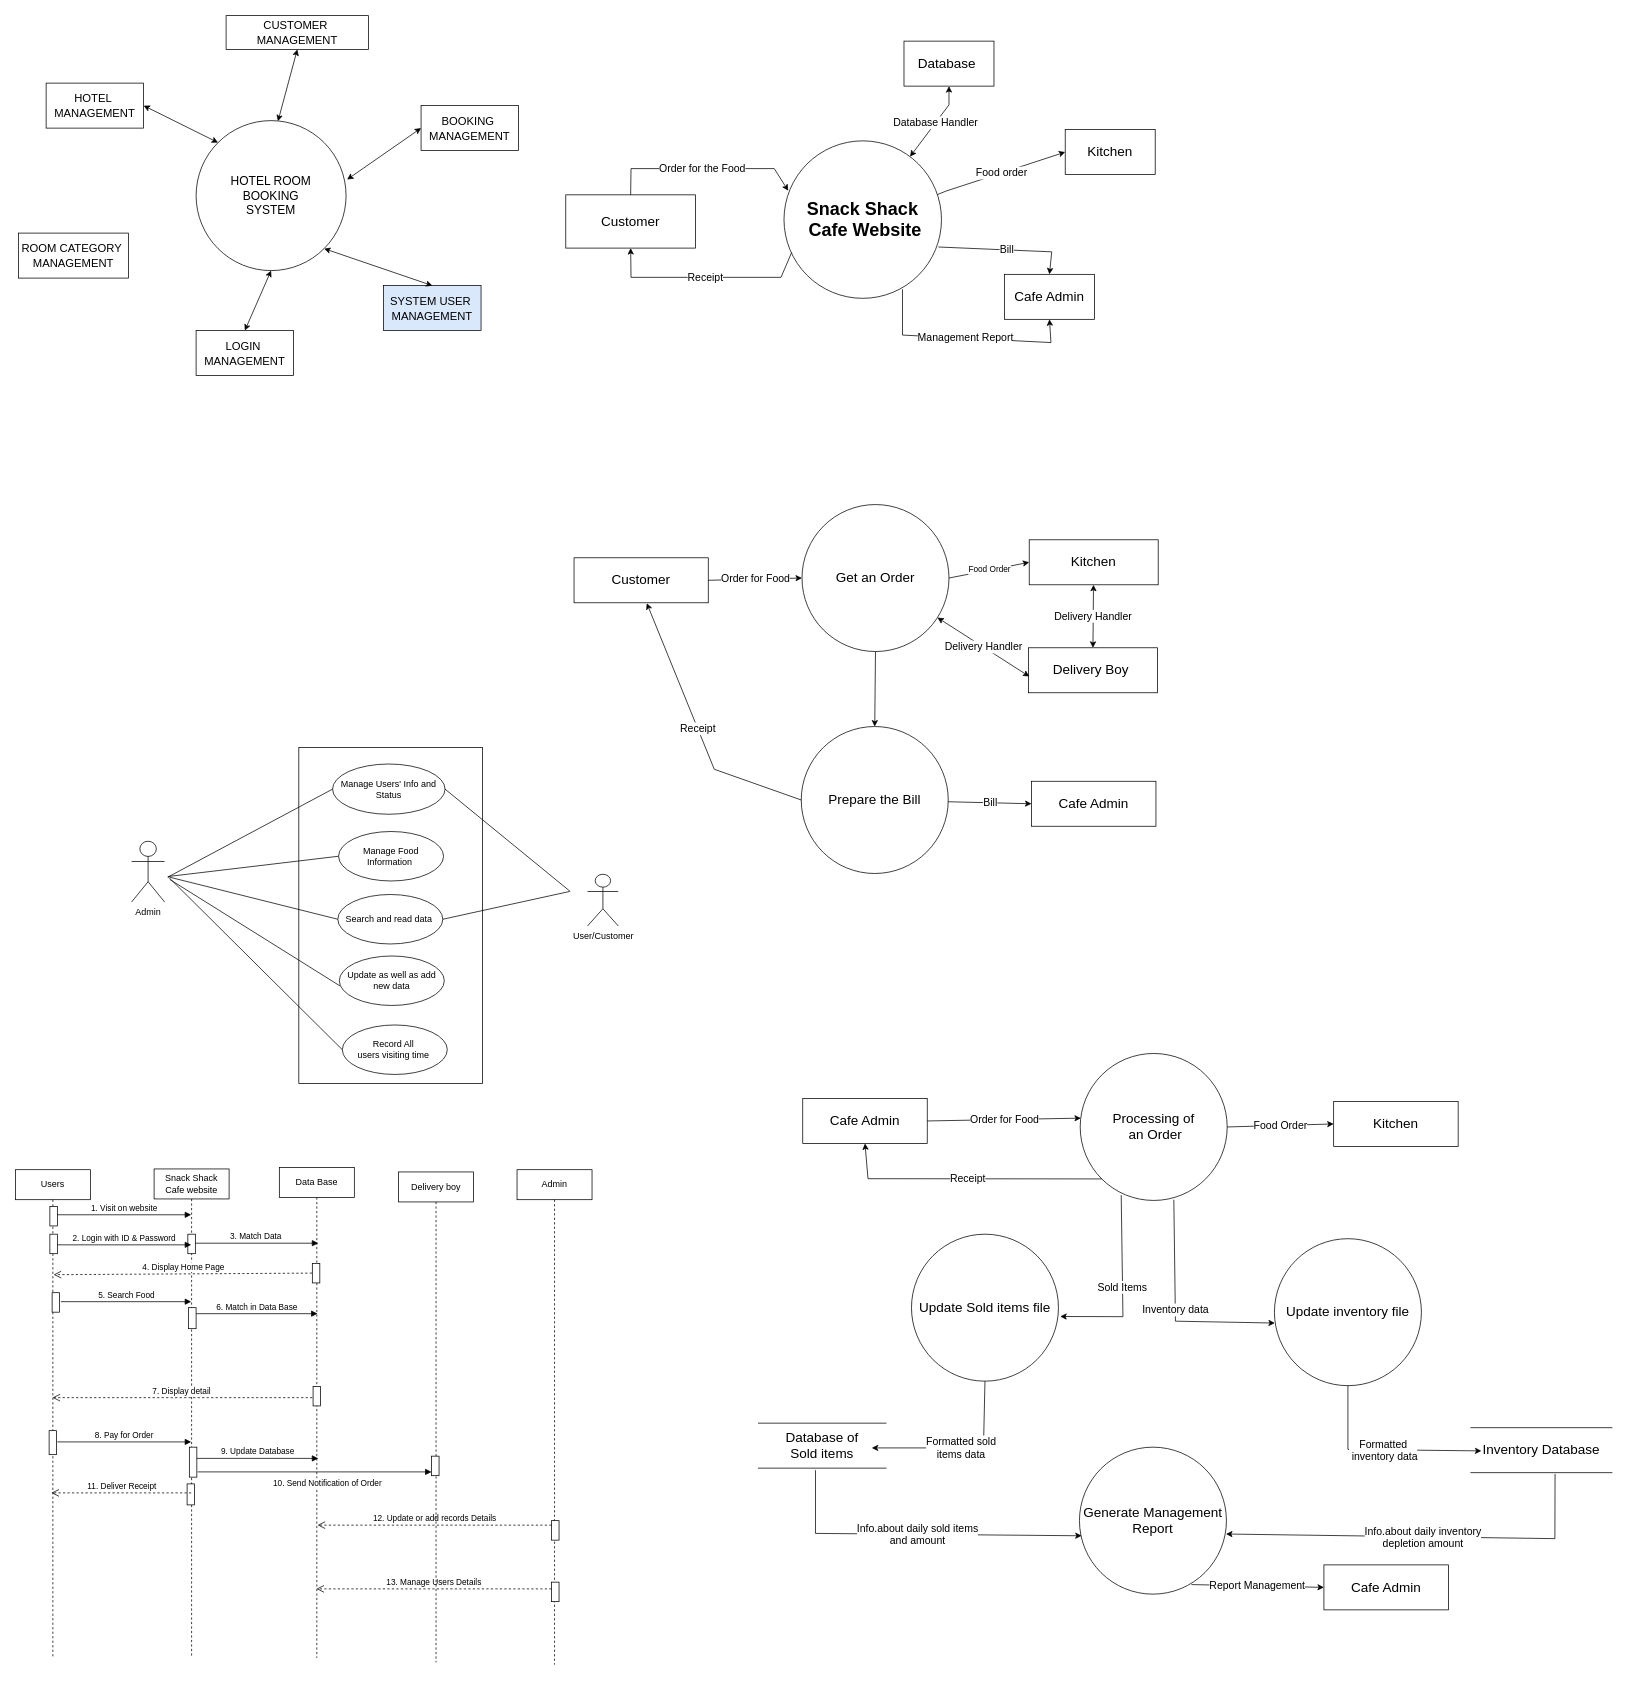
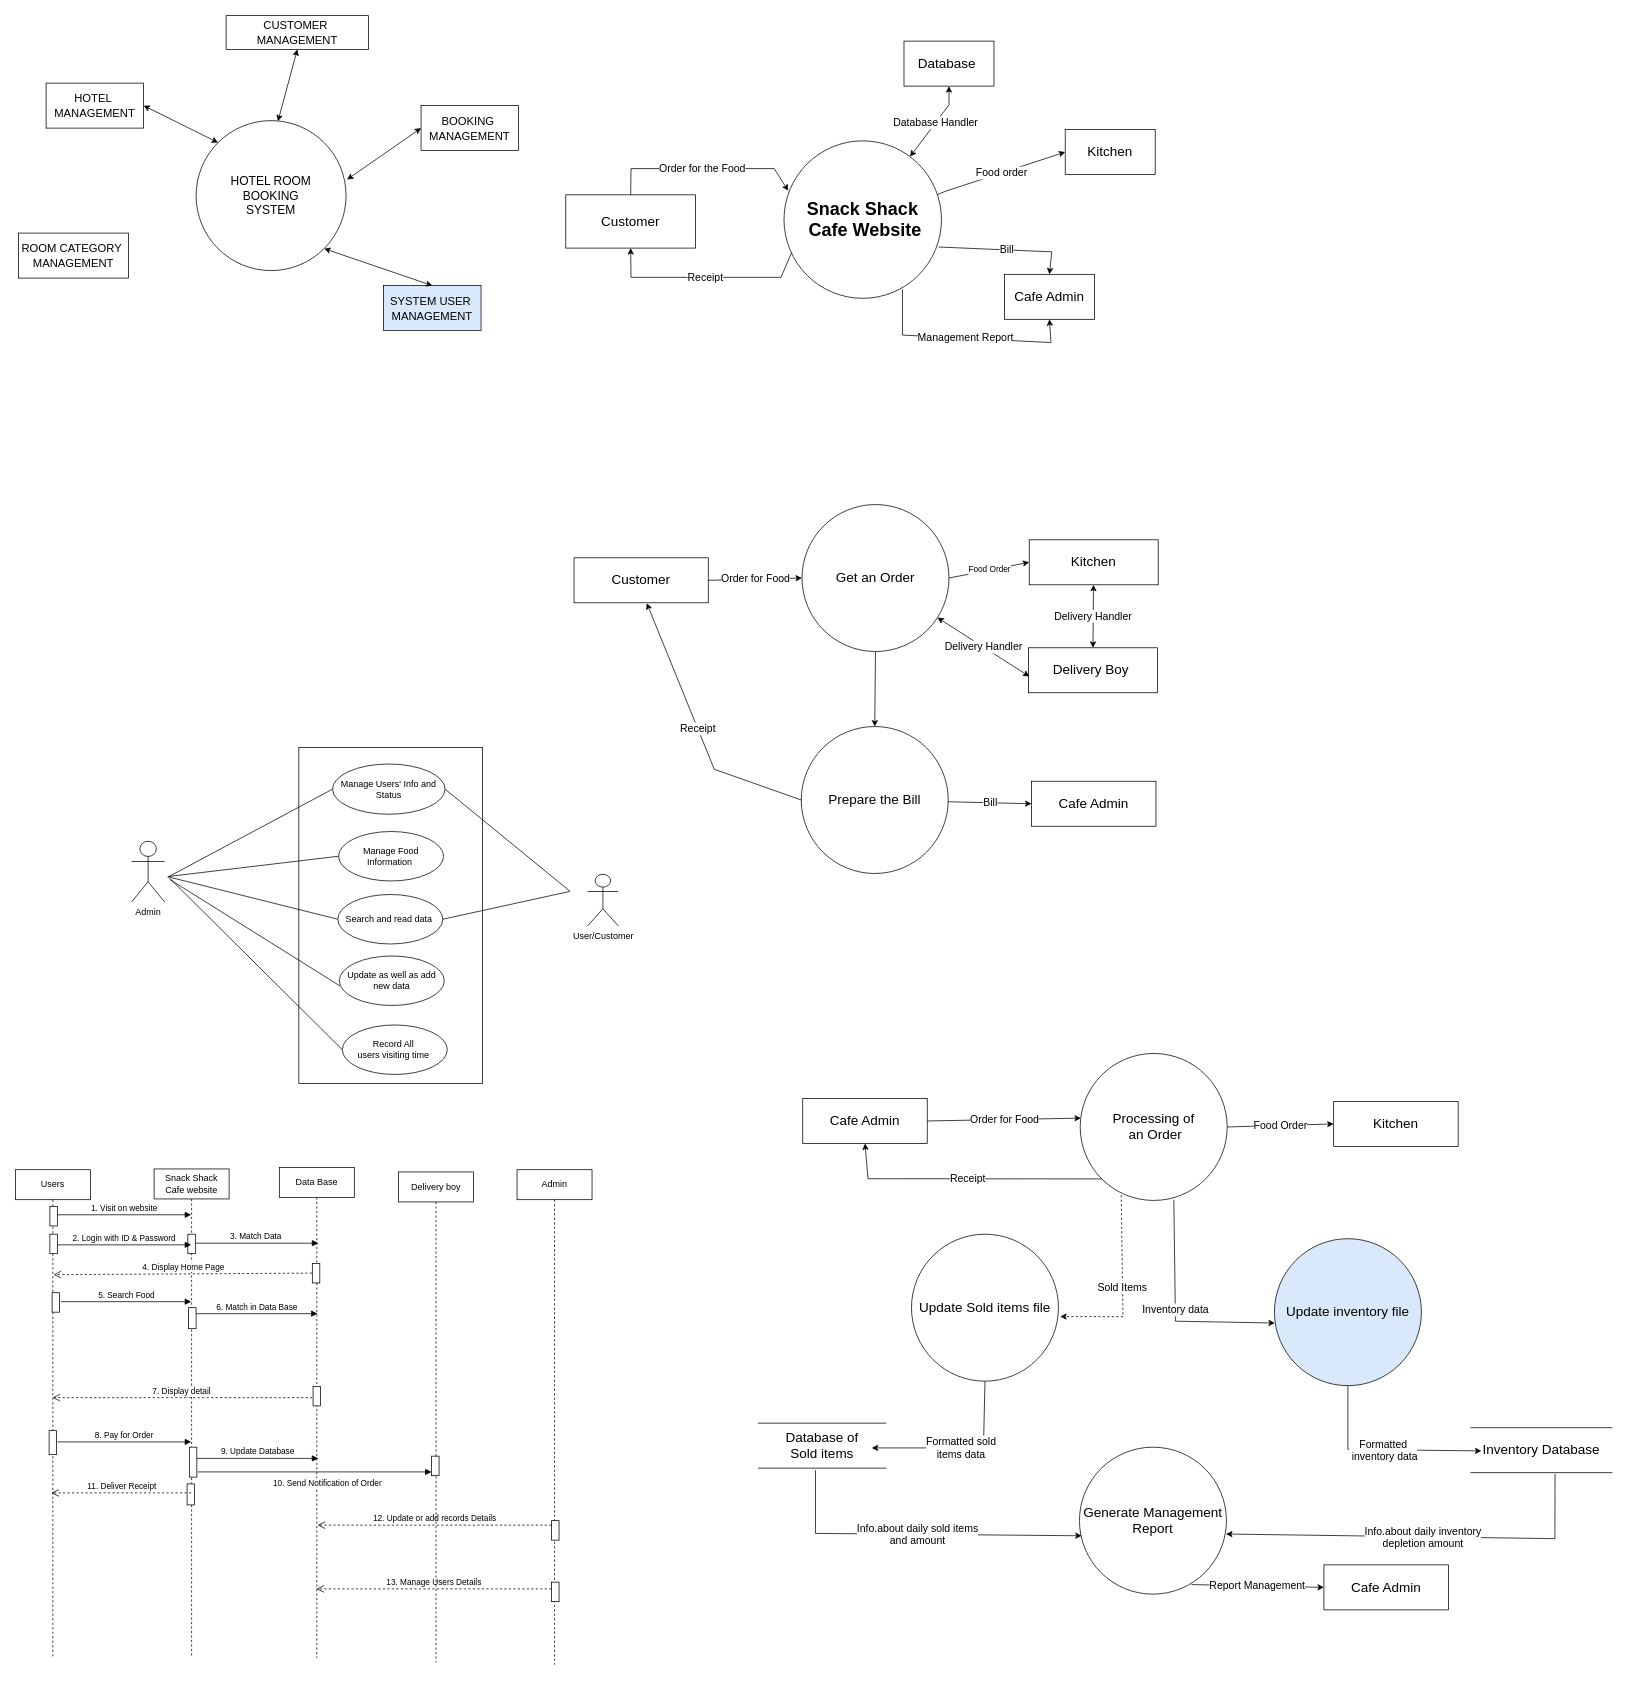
edge "HOTEL ROOM BOOKING SYSTEM" -- "LOGIN MANAGEMENT": removed
node "LOGIN MANAGEMENT": removed
edge "Processing of an Order" -> "Update Sold items file": style solid -> dashed
node "Update inventory file": fillcolor #ffffff -> #dae8fc
